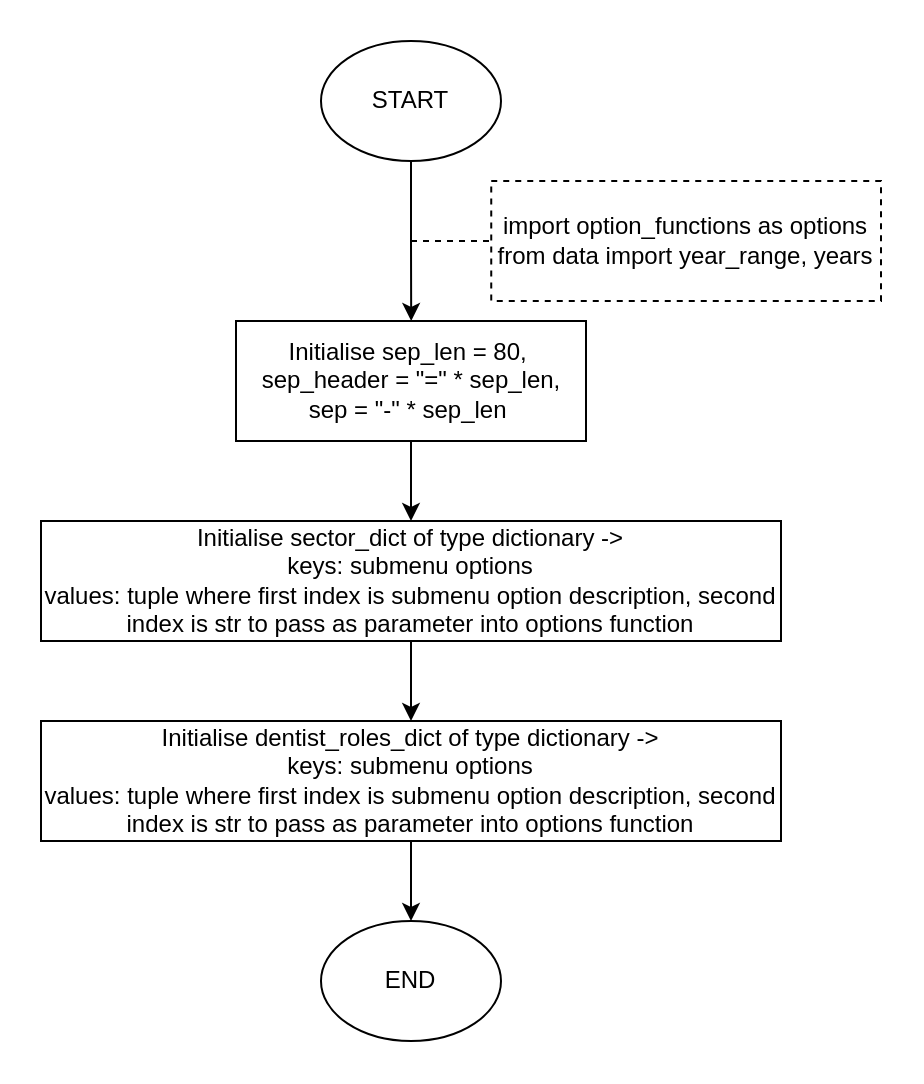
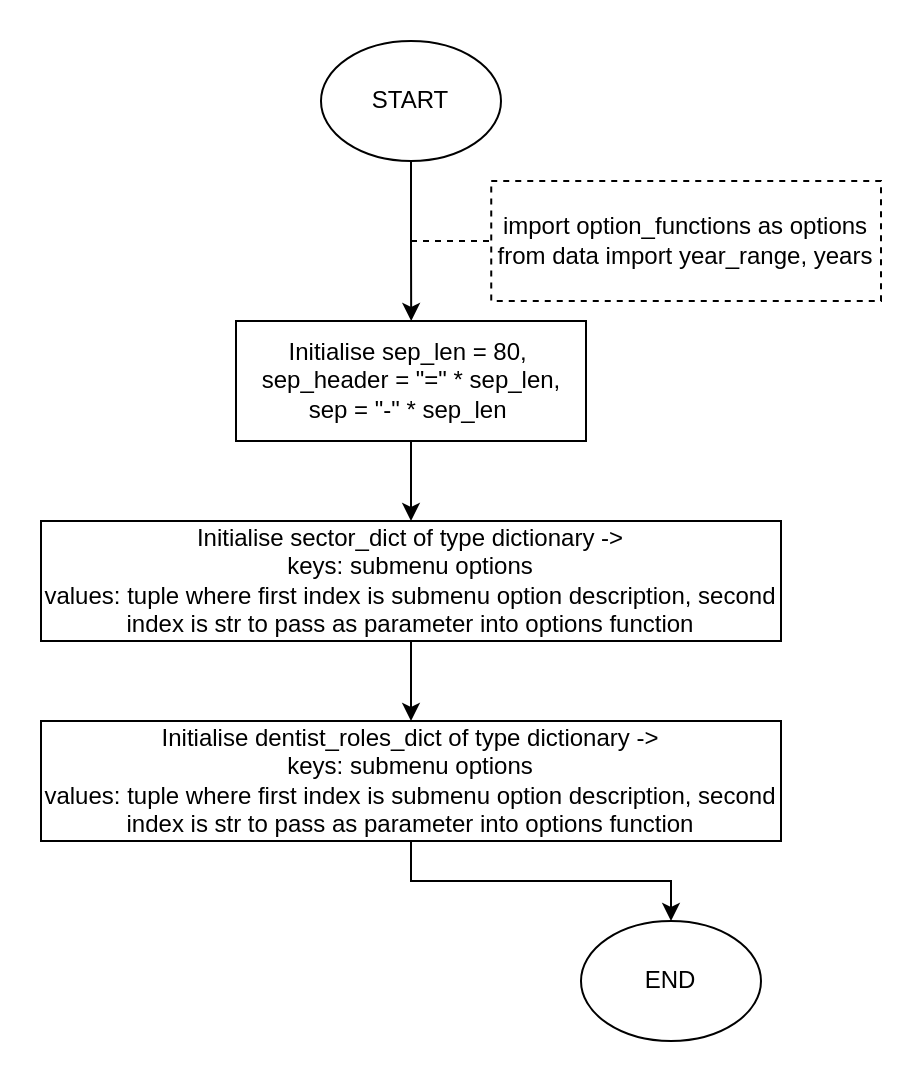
node "END": moved (411, 981) -> (671, 981)
